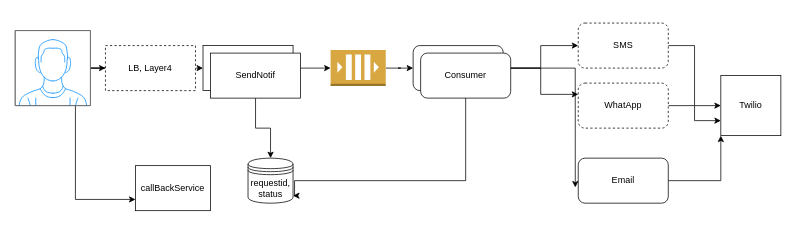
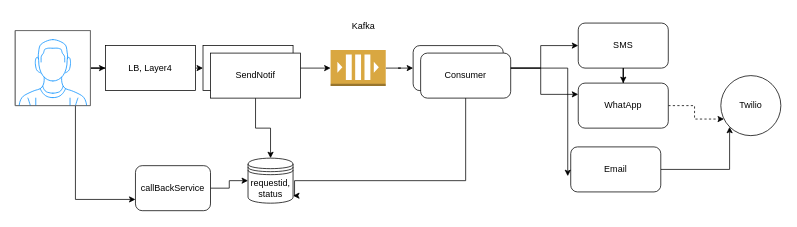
node "Kafka": added
node "SMS": style dashed -> solid
node "LB, Layer4": style dashed -> solid
edge "SMS" -> "Twilio": now "SMS" -> "WhatApp"
node "WhatApp": style dashed -> solid
node "Twilio": shape rectangle -> ellipse
edge "WhatApp" -> "Twilio": style solid -> dashed
edge "callBackService" -> "requestid, status": added
node "Email": moved (623, 180) -> (615, 169)
node "callBackService": shape rectangle -> rounded rectangle
